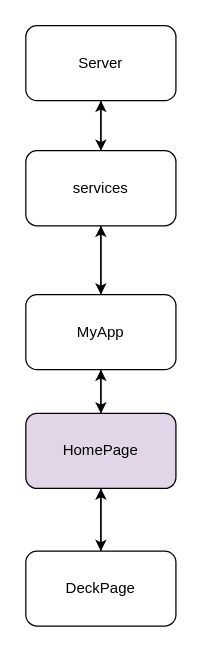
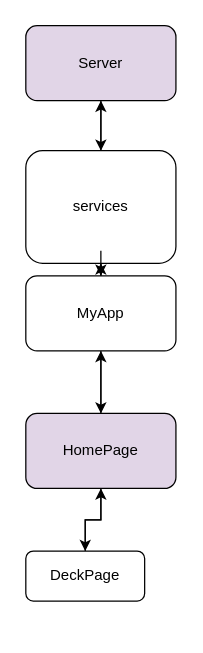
node "Server": fillcolor #ffffff -> #e1d5e7
node "services": size 150x75 -> 150x113
node "MyApp": moved (101, 332) -> (101, 313)
node "DeckPage": size 150x75 -> 119x50
